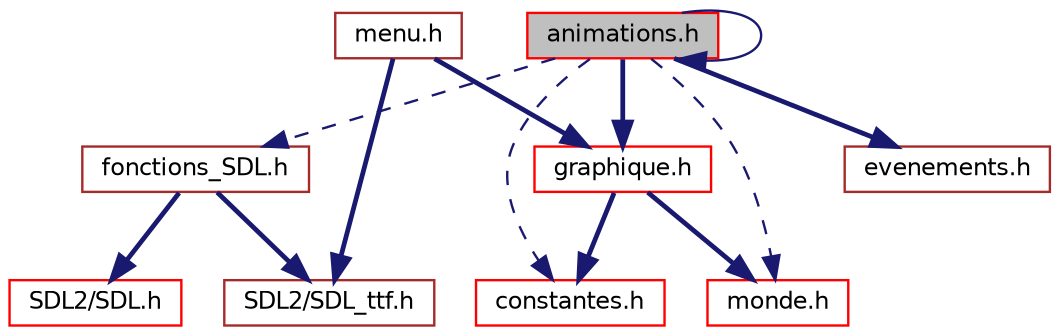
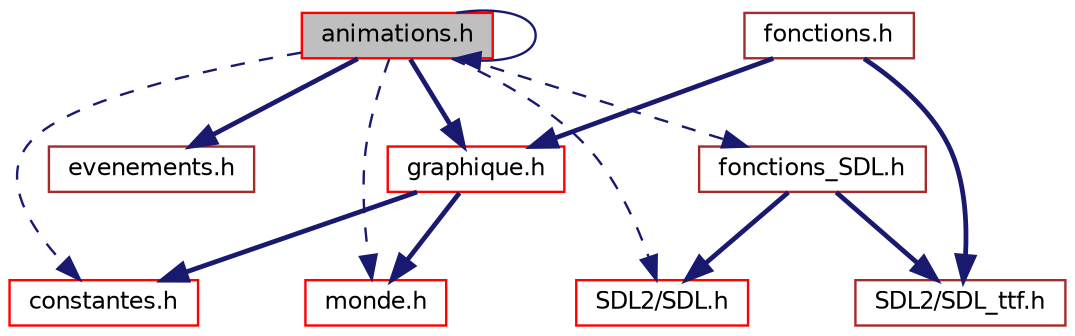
node "menu.h": label "menu.h" -> "fonctions.h"
edge "animations.h" -> "SDL2/SDL.h": added
